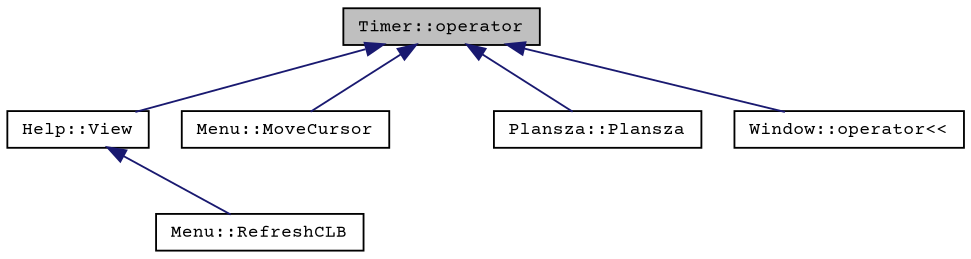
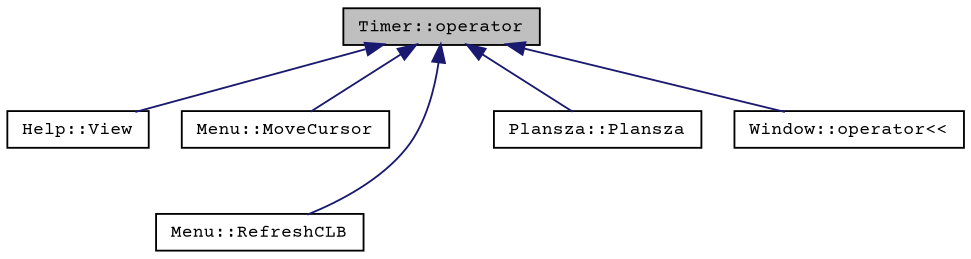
edge "Menu::RefreshCLB" -> "Help::View": now "Menu::RefreshCLB" -> "Timer::operator"
